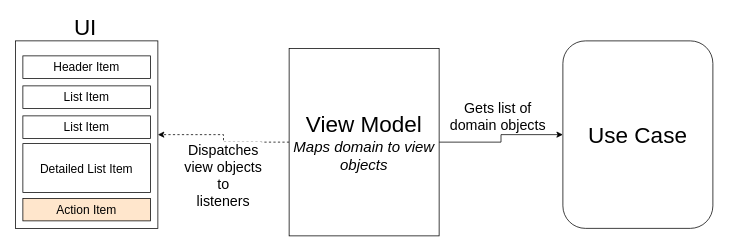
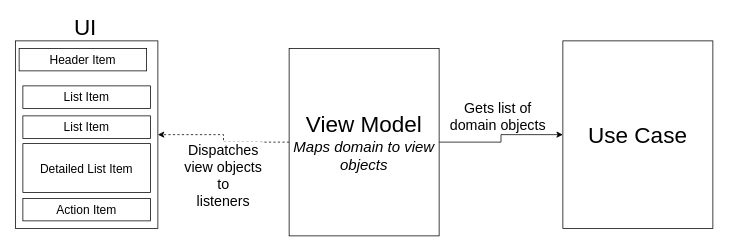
node "Header Item": moved (87, 67) -> (83, 60)
node "Use Case": shape rounded rectangle -> rectangle
node "Action Item": fillcolor #ffe6cc -> #ffffff
